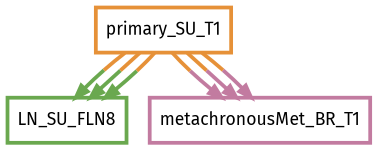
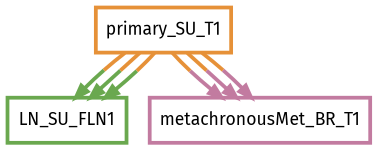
node "LN_SU_FLN8": label "LN_SU_FLN8" -> "LN_SU_FLN1"
